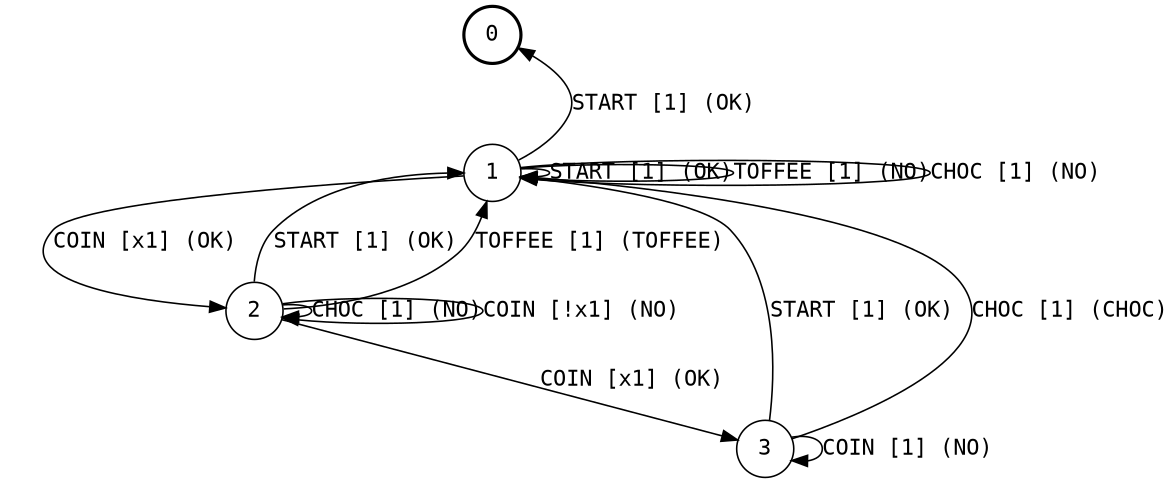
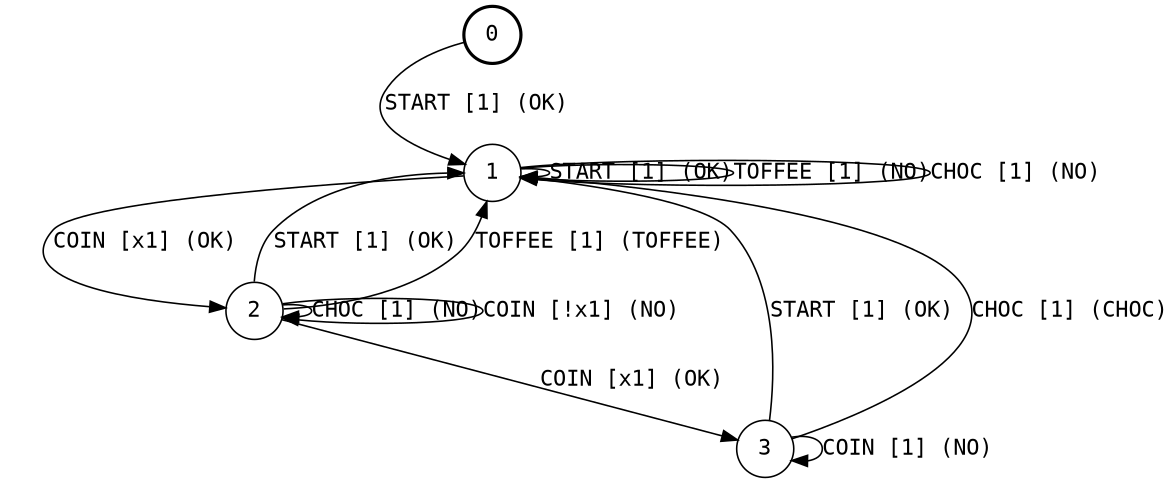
edge "1" -> "0": reversed
